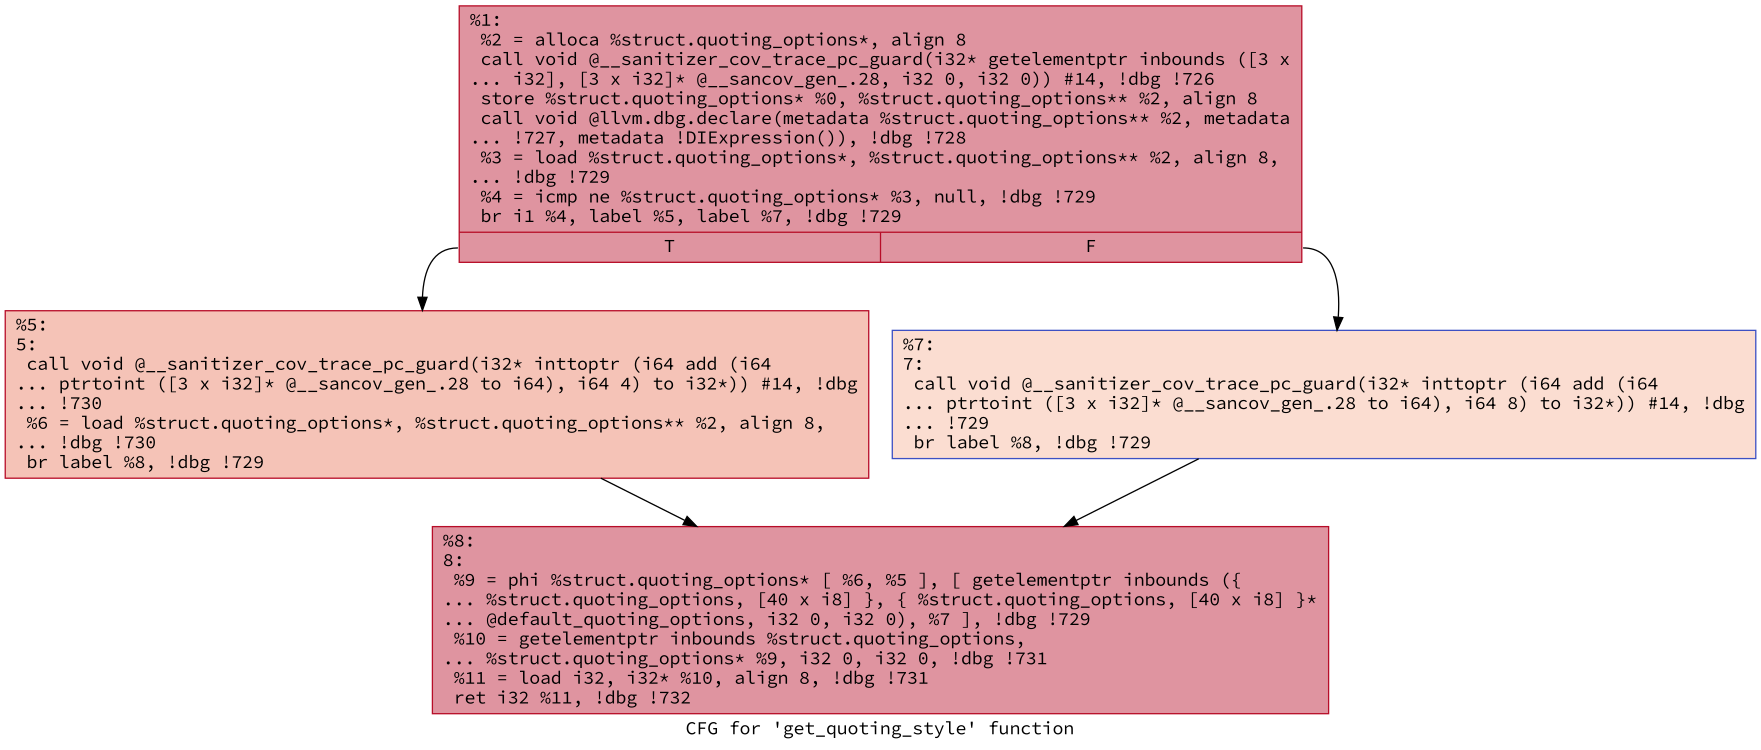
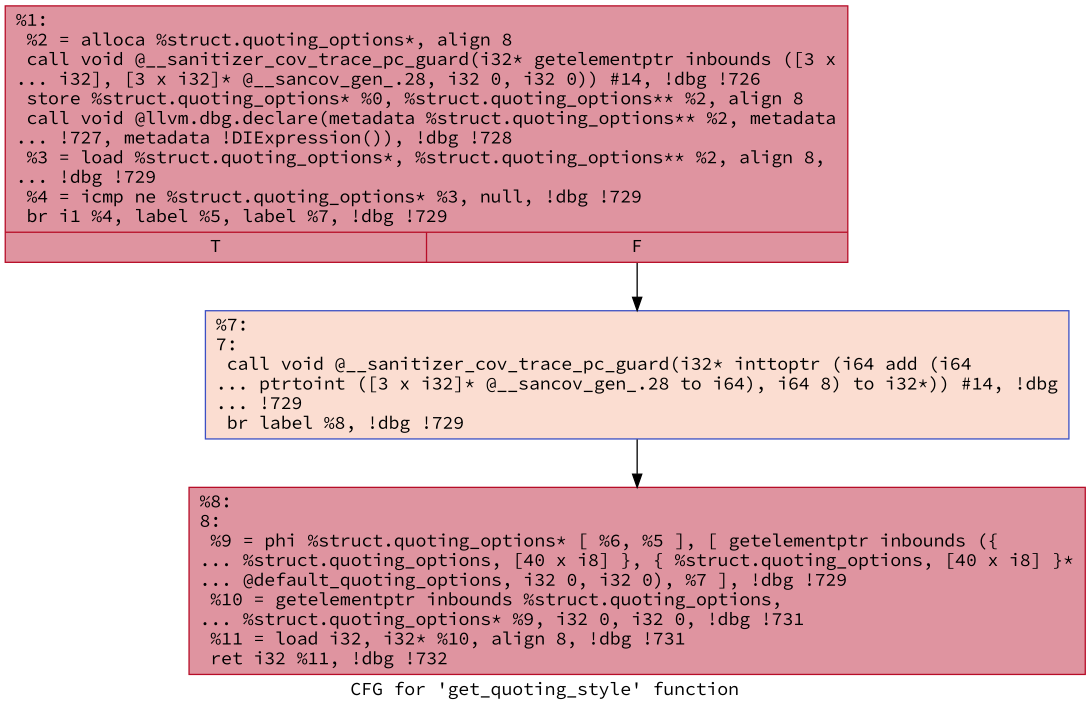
node "%5:": removed
